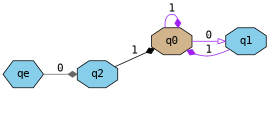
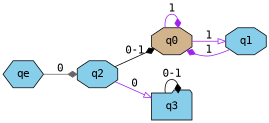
edge "q0" -> "q1": label "0" -> "1"
edge "q2" -> "q0": label "1" -> "0-1"
node "q3": added
